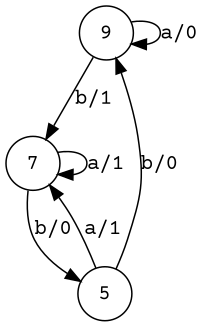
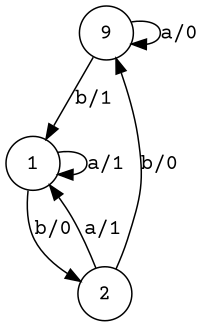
node "7": label "7" -> "1"
node "5": label "5" -> "2"
